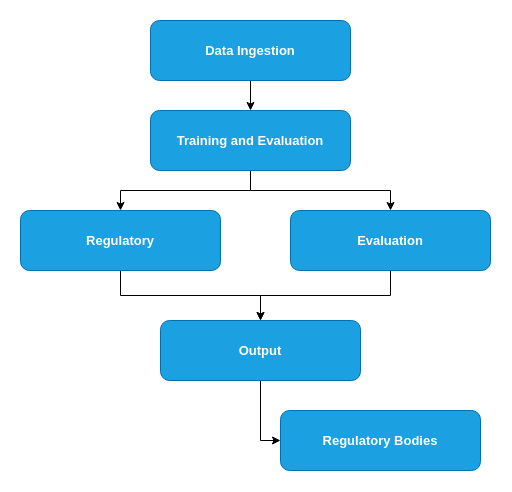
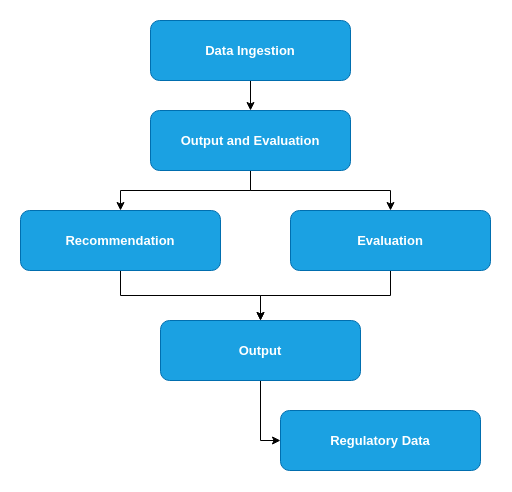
node "Training and Evaluation": label "Training and Evaluation" -> "Output and Evaluation"
node "Regulatory": label "Regulatory" -> "Recommendation"
node "Regulatory Bodies": label "Regulatory Bodies" -> "Regulatory Data"
